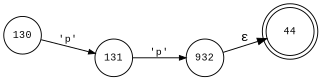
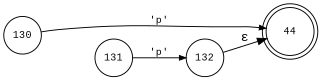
edge "130" -> "131": now "130" -> "44"
node "932": label "932" -> "132"
